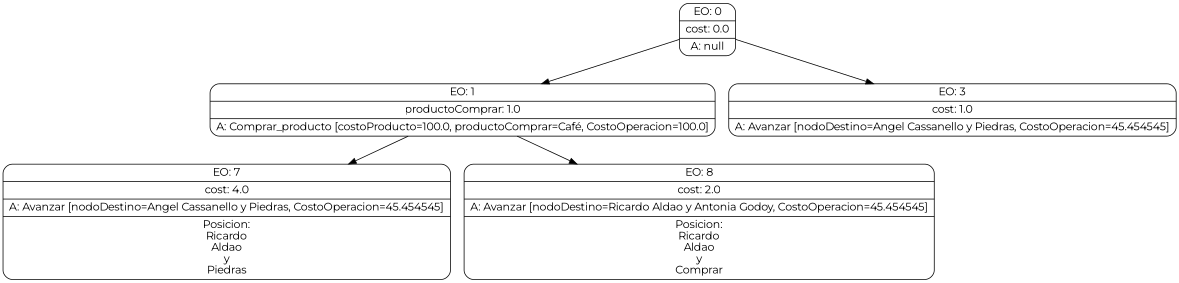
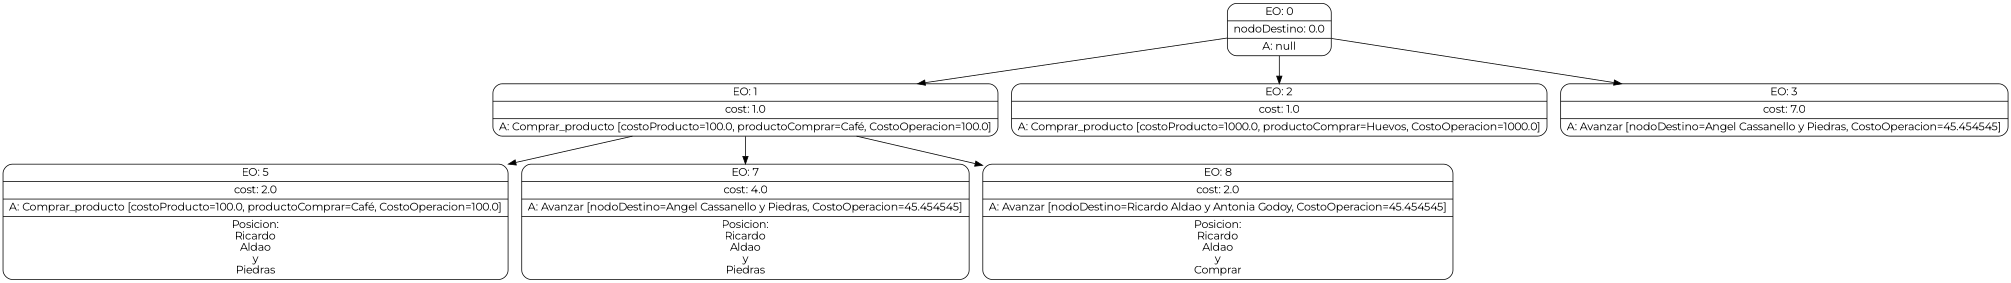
node "EO: 0": text "cost: 0.0" -> "nodoDestino: 0.0"
node "EO: 1": text "productoComprar: 1.0" -> "cost: 1.0"
node "EO: 3": text "cost: 1.0" -> "cost: 7.0"
node "EO: 2": added
node "EO: 5": added
